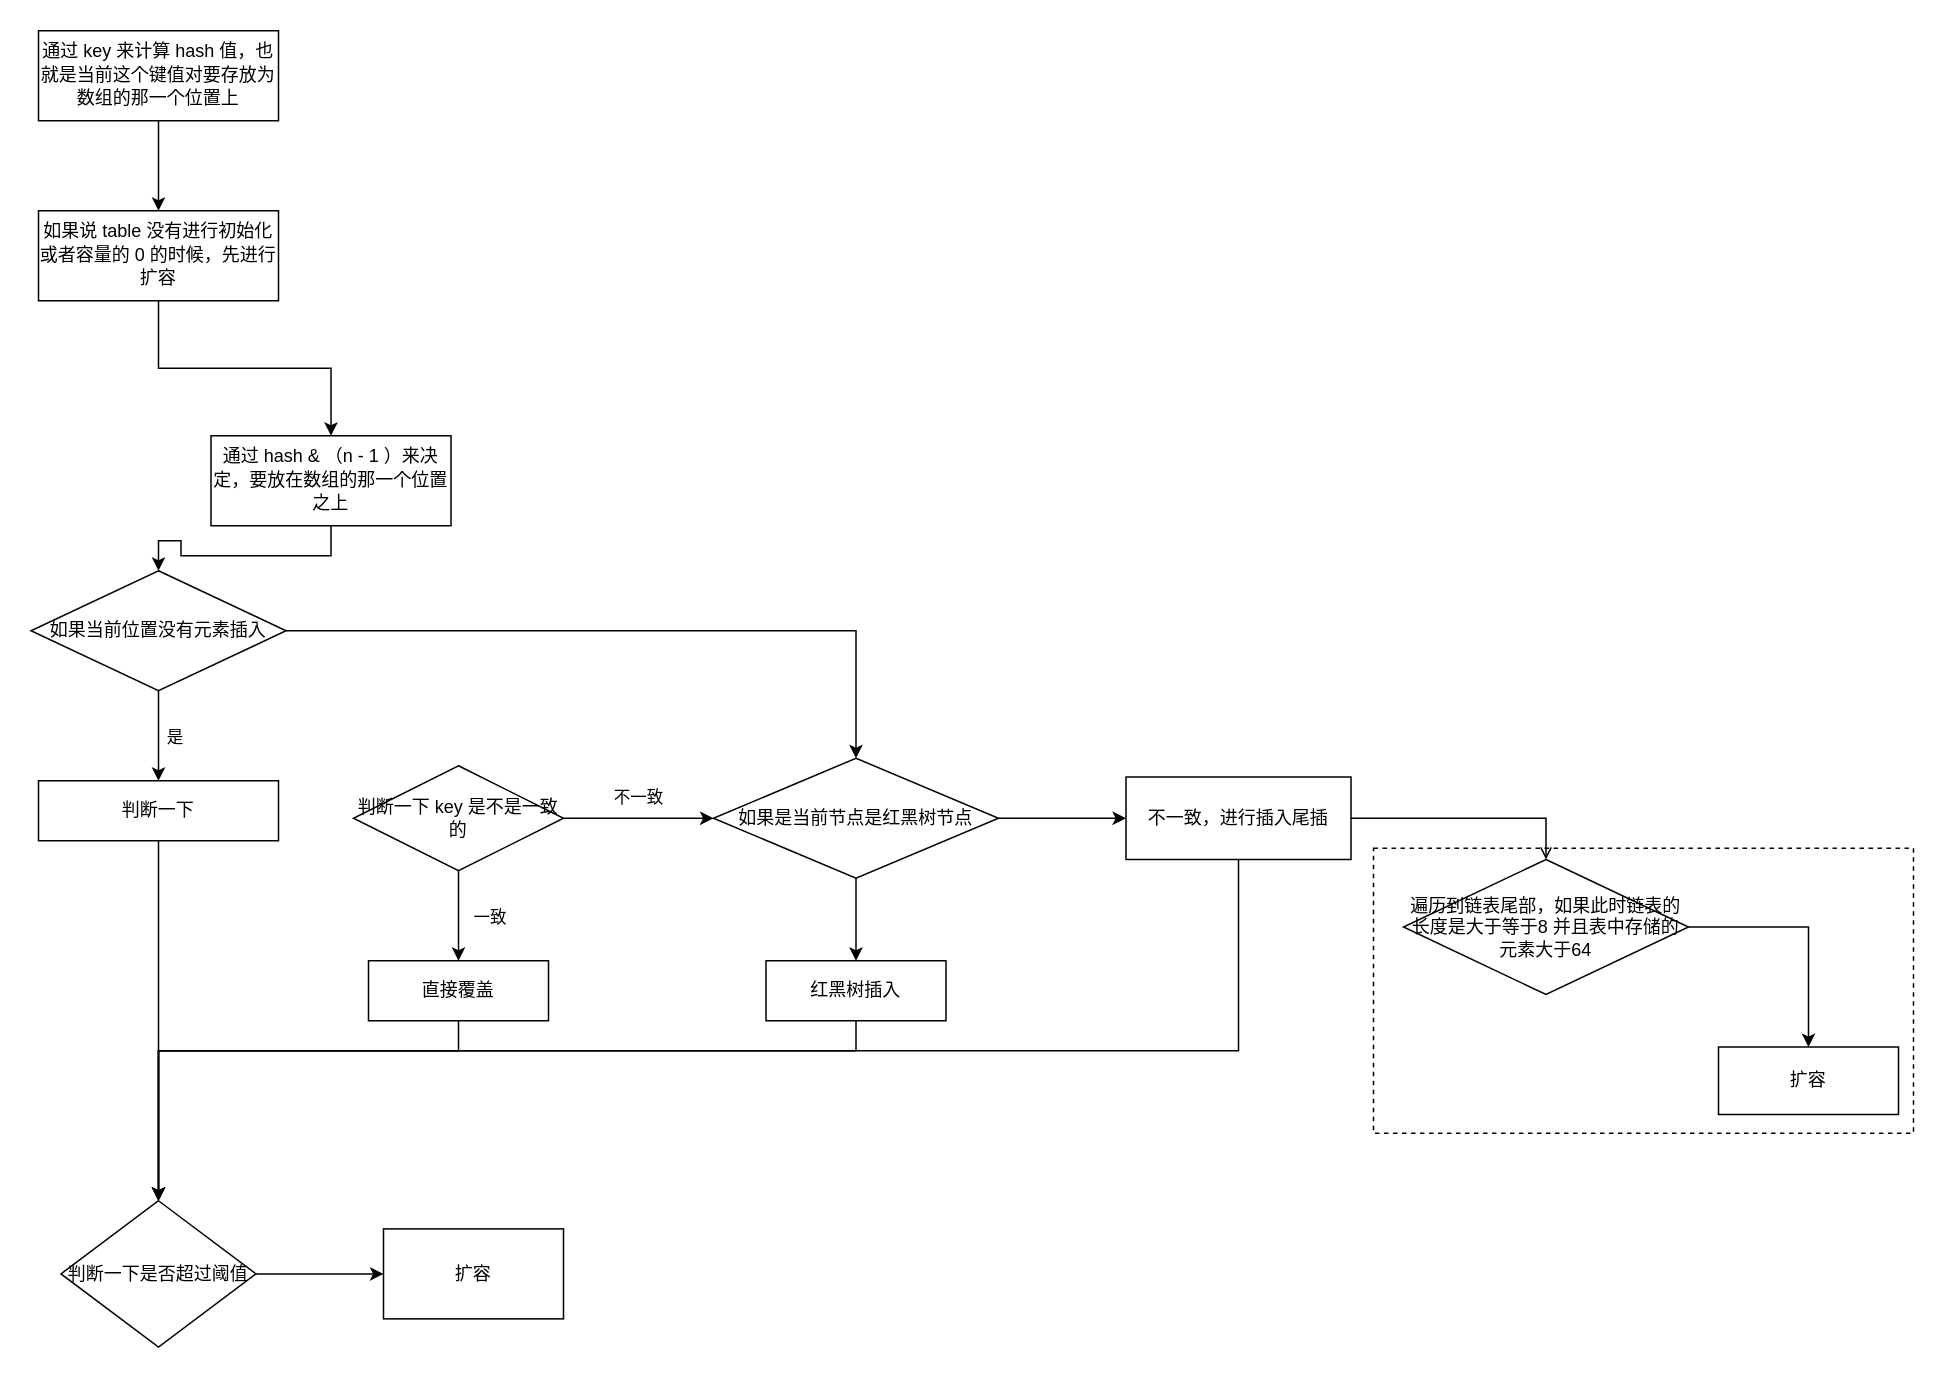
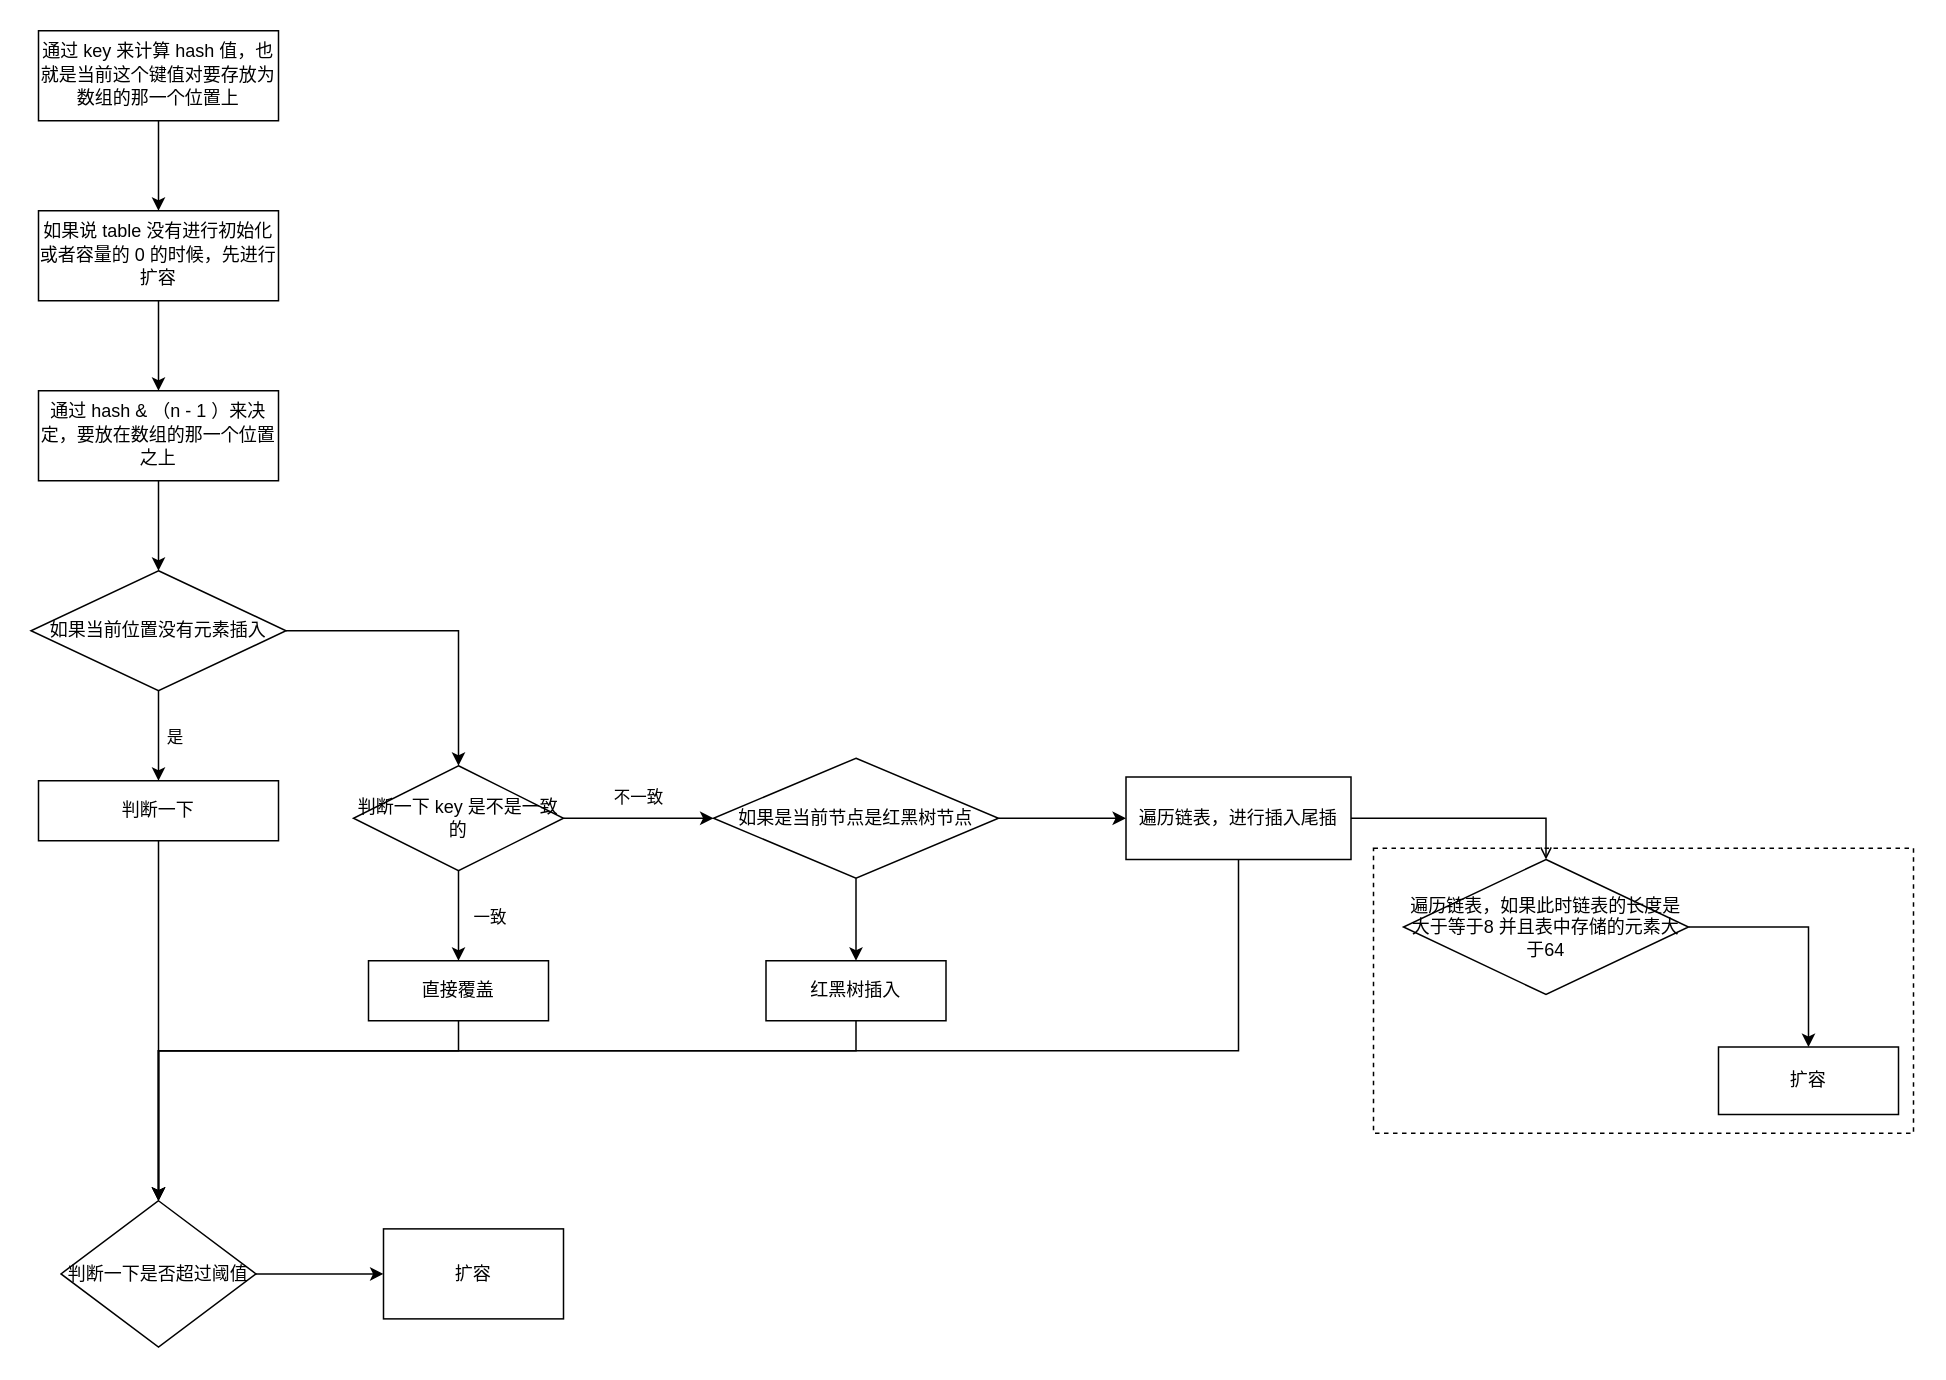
node "通过 hash & （n - 1 ）来决定，要放在数组的那一个位置之上": moved (331, 481) -> (158, 436)
edge "如果当前位置没有元素插入" -> "如果是当前节点是红黑树节点": now "如果当前位置没有元素插入" -> "判断一下 key 是不是一致的"
node "不一致，进行插入尾插": label "不一致，进行插入尾插" -> "遍历链表，进行插入尾插"
node "遍历到链表尾部，如果此时链表的长度是大于等于8 并且表中存储的元素大于64": label "遍历到链表尾部，如果此时链表的长度是大于等于8 并且表中存储的元素大于64" -> "遍历链表，如果此时链表的长度是大于等于8 并且表中存储的元素大于64"
